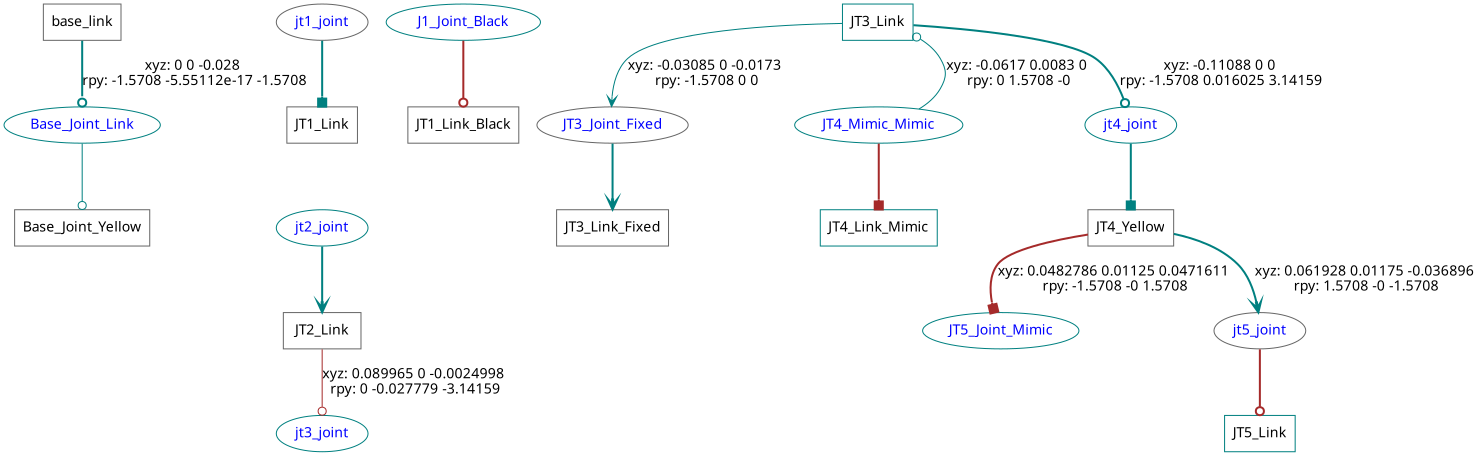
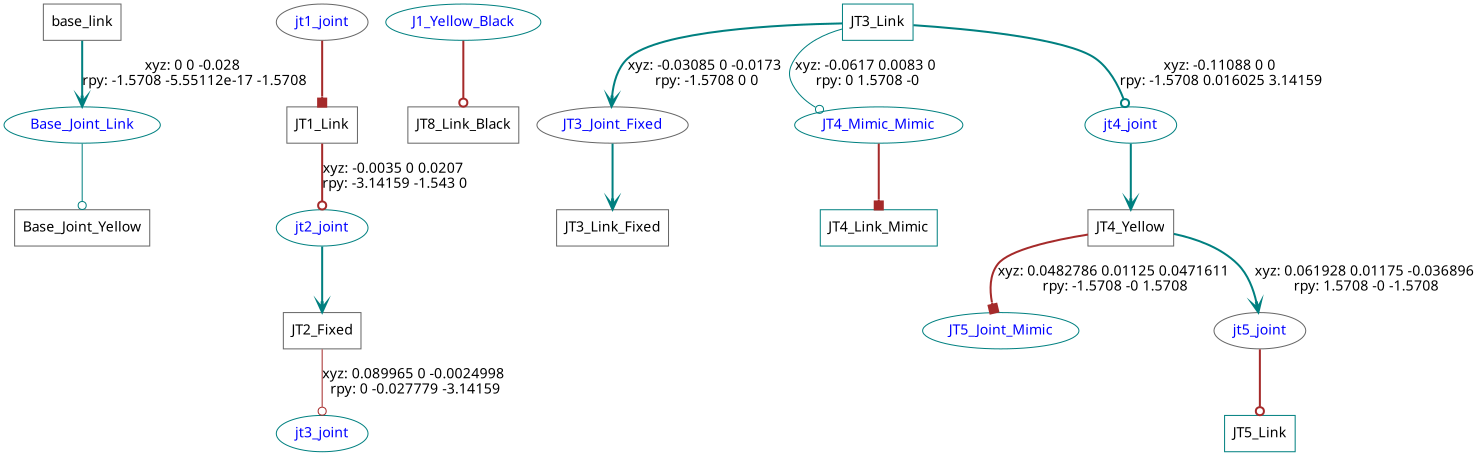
node "J1_Joint_Black": label "J1_Joint_Black" -> "J1_Yellow_Black"
edge "JT3_Link" -> "JT3_Joint_Fixed": style solid -> bold
edge "base_link" -> "Base_Joint_Link": arrowhead odot -> vee
edge "jt1_joint" -> "JT1_Link": color teal -> brown
edge "JT4_Mimic_Mimic" -> "JT3_Link": reversed
node "JT1_Link_Black": label "JT1_Link_Black" -> "JT8_Link_Black"
edge "jt4_joint" -> "JT4_Yellow": arrowhead box -> vee
edge "JT1_Link" -> "jt2_joint": added, label "xyz: -0.0035 0 0.0207 rpy: -3.14159 -1.543 0"
node "JT2_Link": label "JT2_Link" -> "JT2_Fixed"
